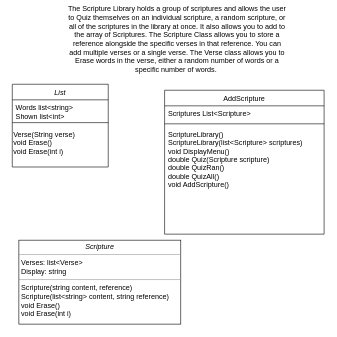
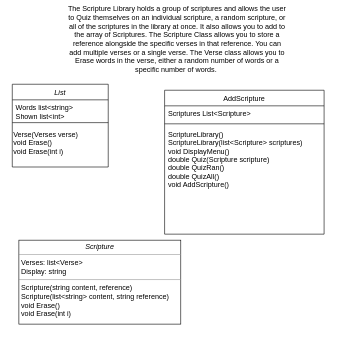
node "Verse(String verse) void Erase() void Erase(int i)": label "Verse(String verse) void Erase() void Erase(int i)" -> "Verse(Verses verse) void Erase() void Erase(int i)"
